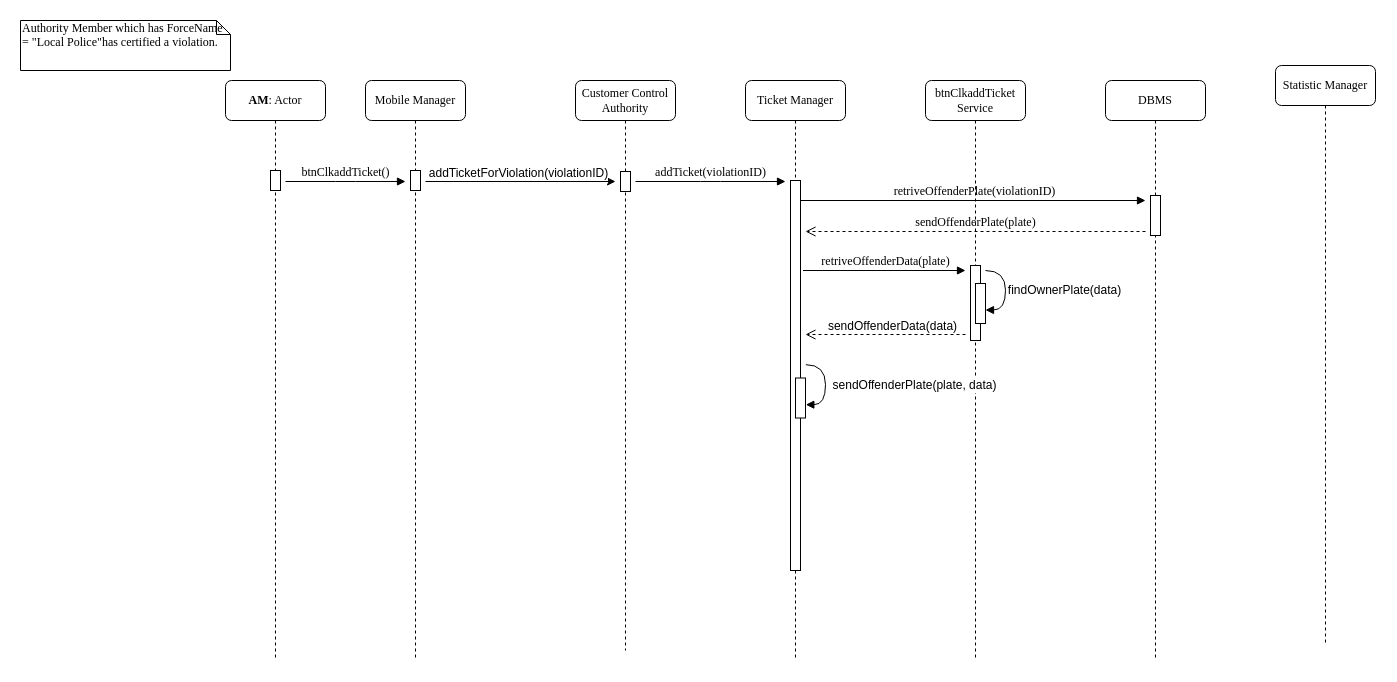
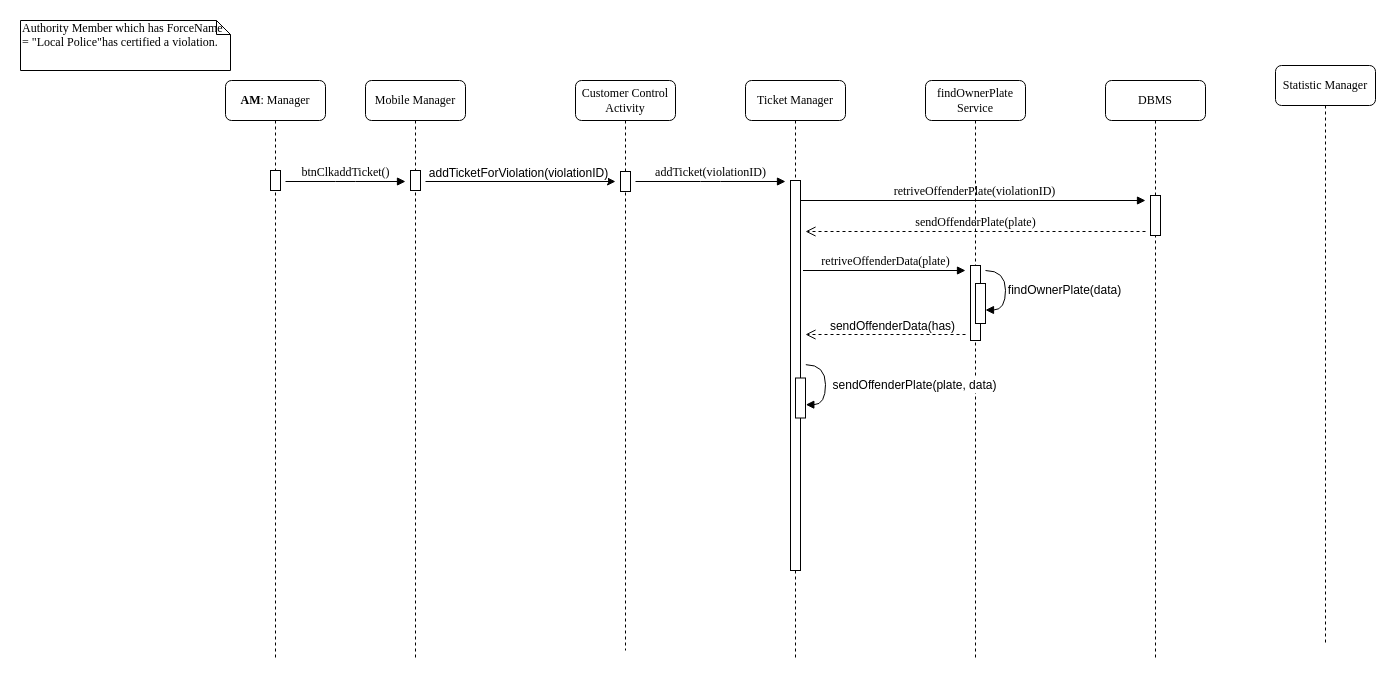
node "AM: Actor": label "AM: Actor" -> "AM: Manager"
node "Customer Control Authority": label "Customer Control Authority" -> "Customer Control Activity"
node "btnClkaddTicket Service": label "btnClkaddTicket Service" -> "findOwnerPlate Service"
node "sendOffenderData(data)": label "sendOffenderData(data)" -> "sendOffenderData(has)"
